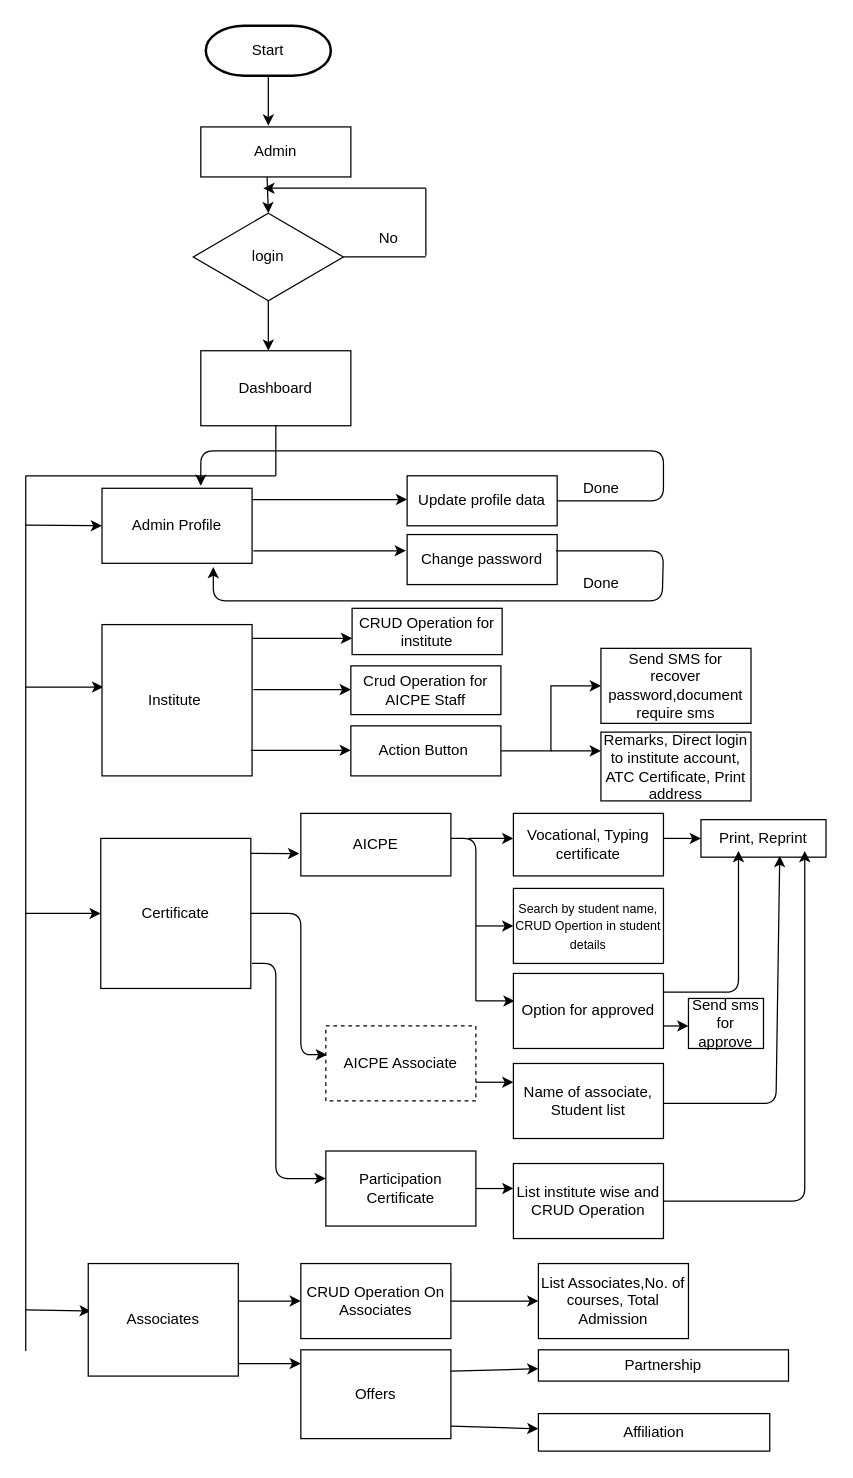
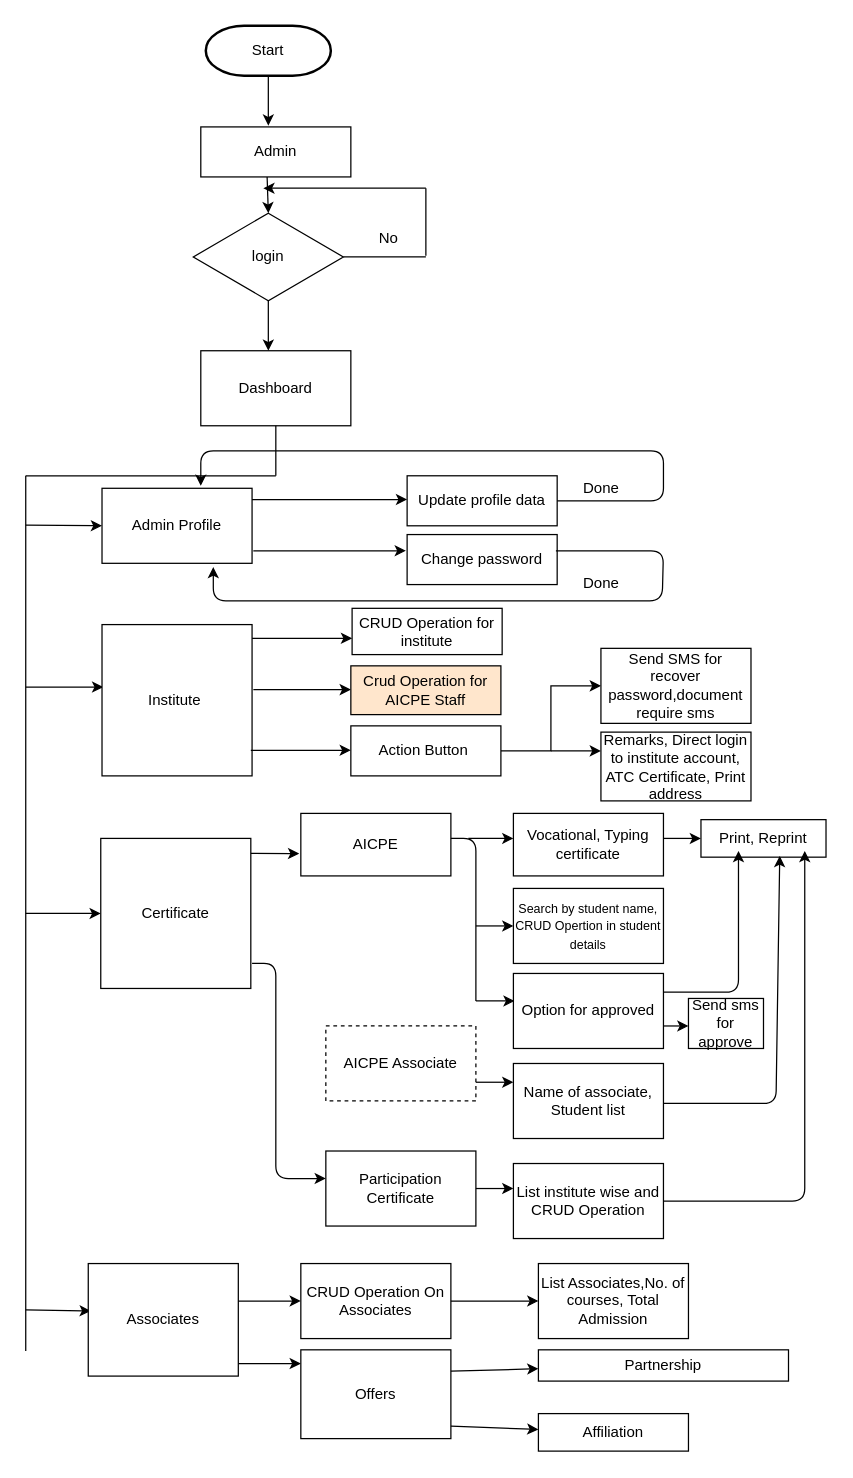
node "Crud Operation for AICPE Staff": fillcolor #ffffff -> #ffe6cc
edge "Certificate" -> "AICPE Associate": removed
node "Affiliation": size 231x38 -> 150x38
